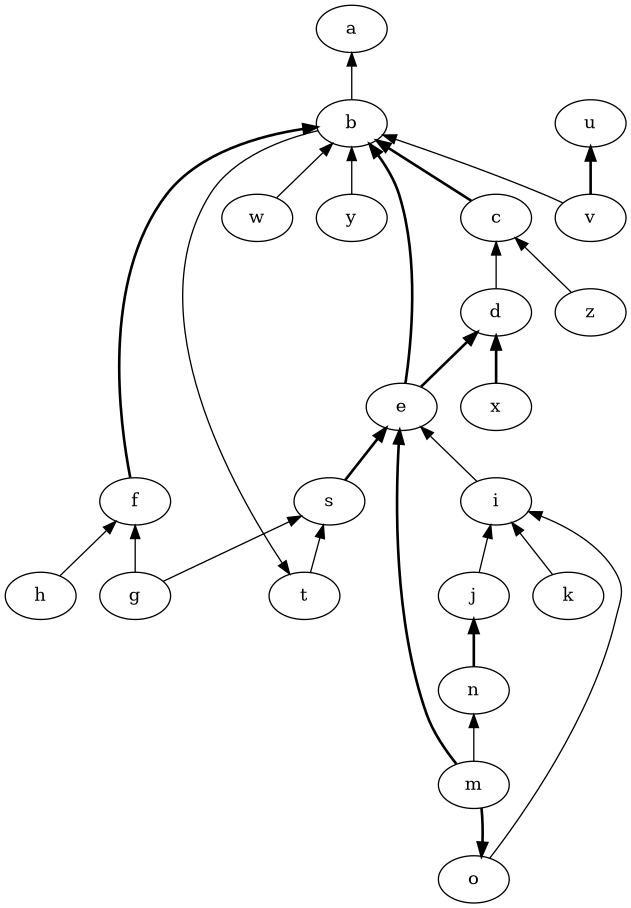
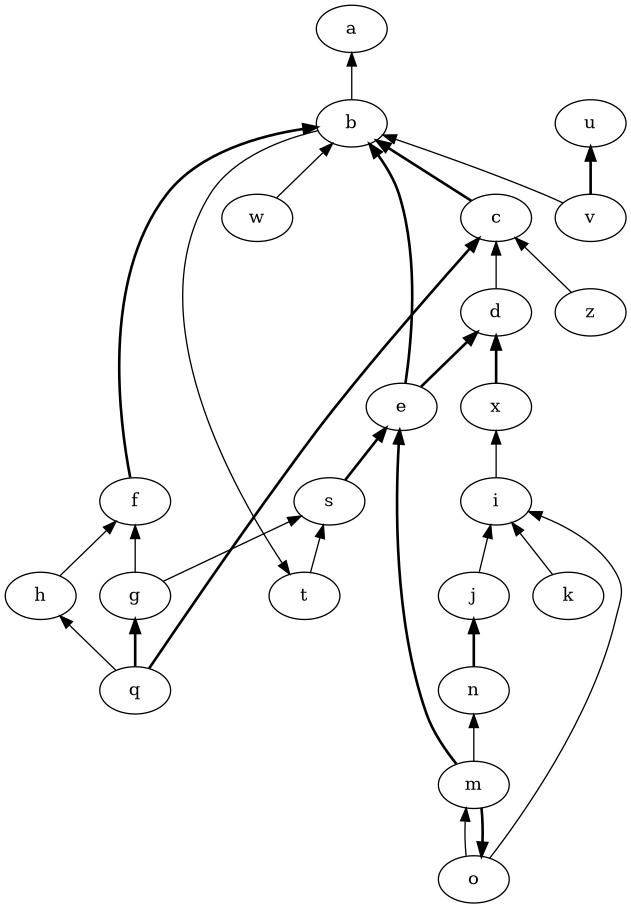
node "y": removed
edge "i" -> "e": now "i" -> "x"
node "q": added
edge "o" -> "m": added
